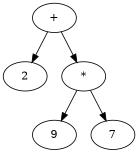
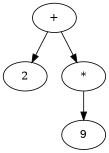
node "7": removed
